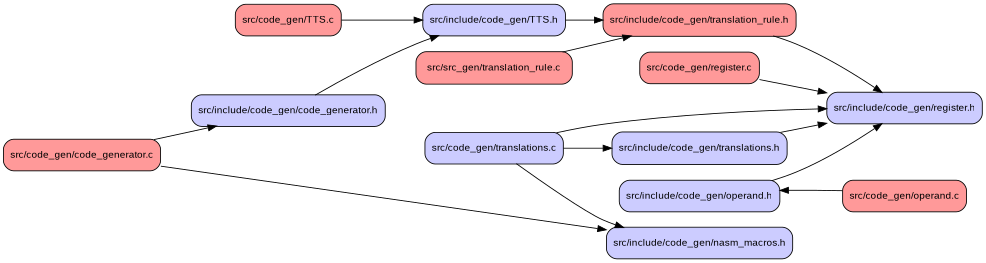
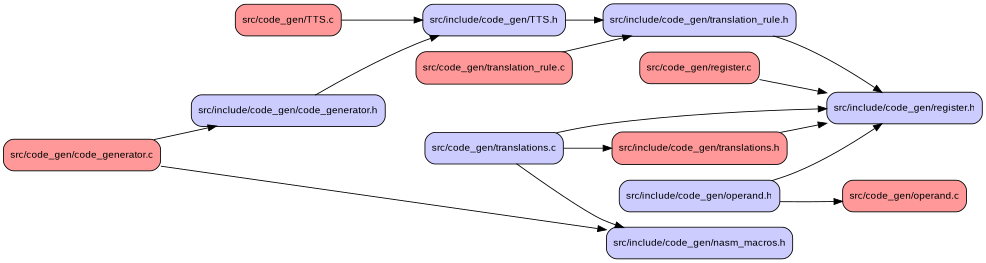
node "src/include/code_gen/translation_rule.h": fillcolor #ff9999 -> #ccccff
node "src/src_gen/translation_rule.c": label "src/src_gen/translation_rule.c" -> "src/code_gen/translation_rule.c"
node "src/include/code_gen/translations.h": fillcolor #ccccff -> #ff9999
edge "src/code_gen/operand.c" -> "src/include/code_gen/operand.h": reversed
